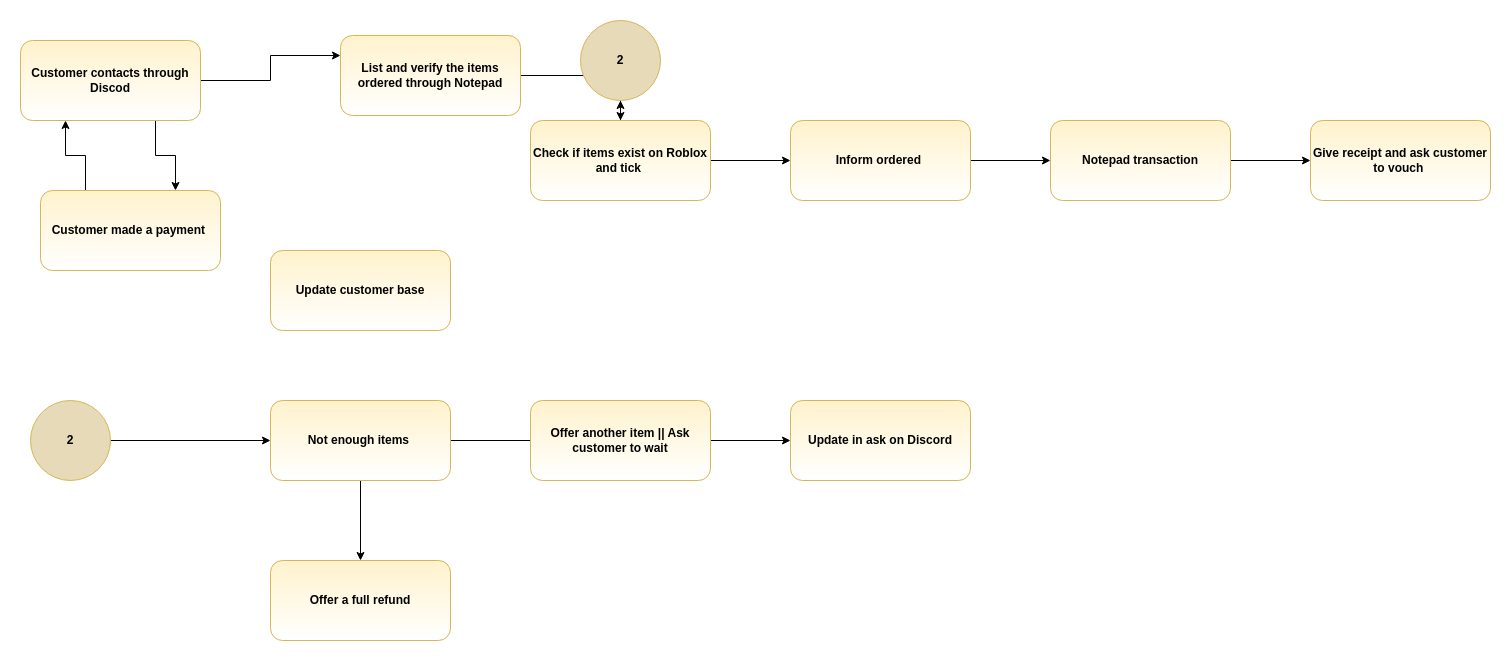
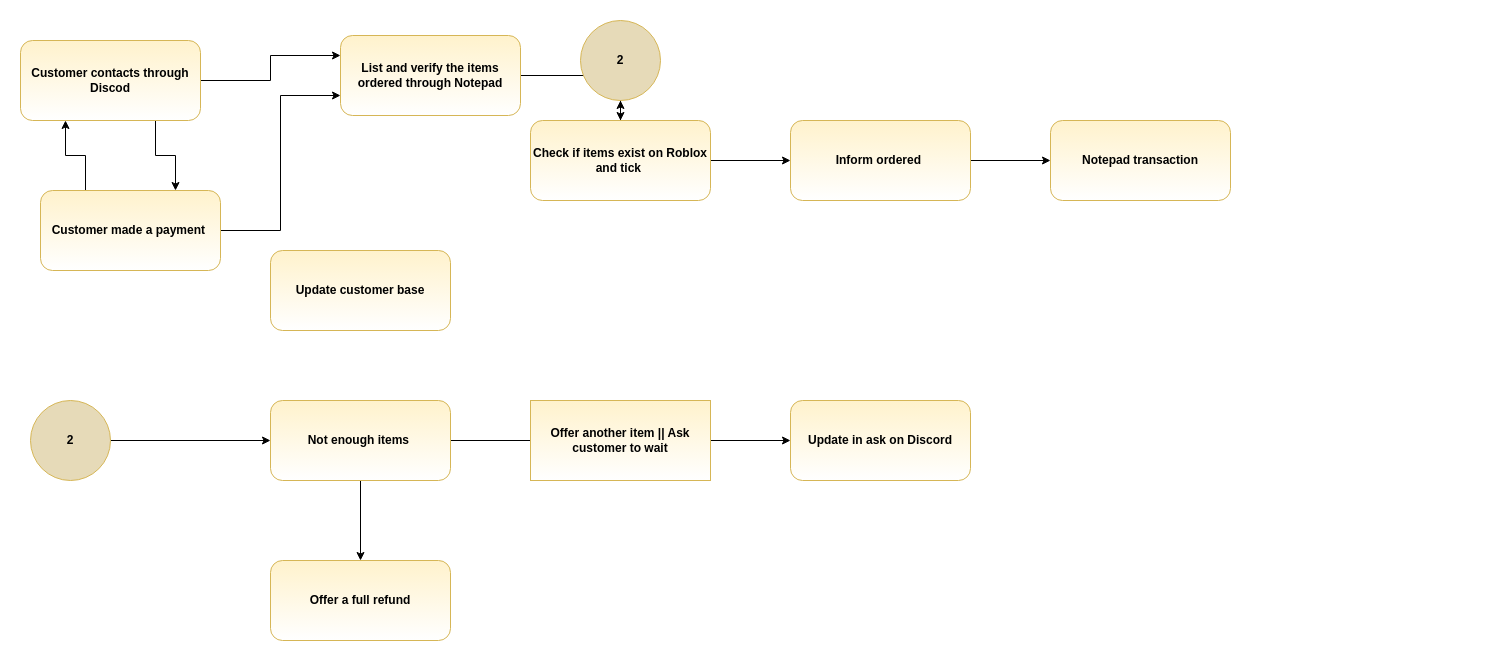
edge "Notepad transaction" -> "Give receipt and ask customer to vouch": removed
node "Give receipt and ask customer to vouch": removed
edge "Customer made a payment" -> "List and verify the items ordered through Notepad": added
node "Offer another item || Ask customer to wait": shape rounded rectangle -> rectangle
